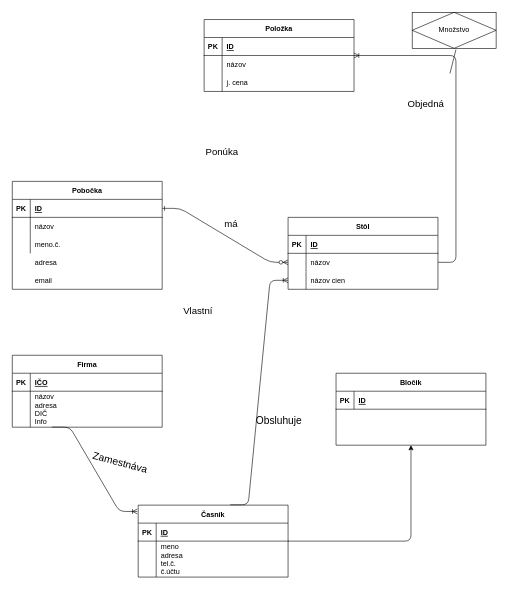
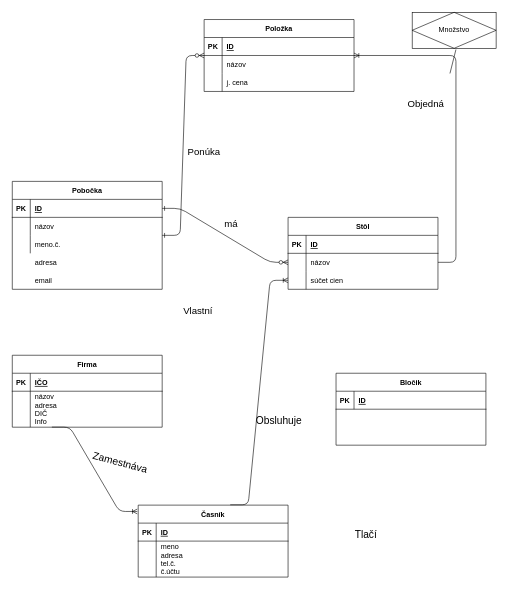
edge "Položka" -- "Pobočka": added
node "Ponúka": moved (222, 152) -> (204, 152)
node "názov cien": label "názov cien" -> "súčet cien"
node "Tlačí": added
edge "Časník" -> "Bločik": removed
